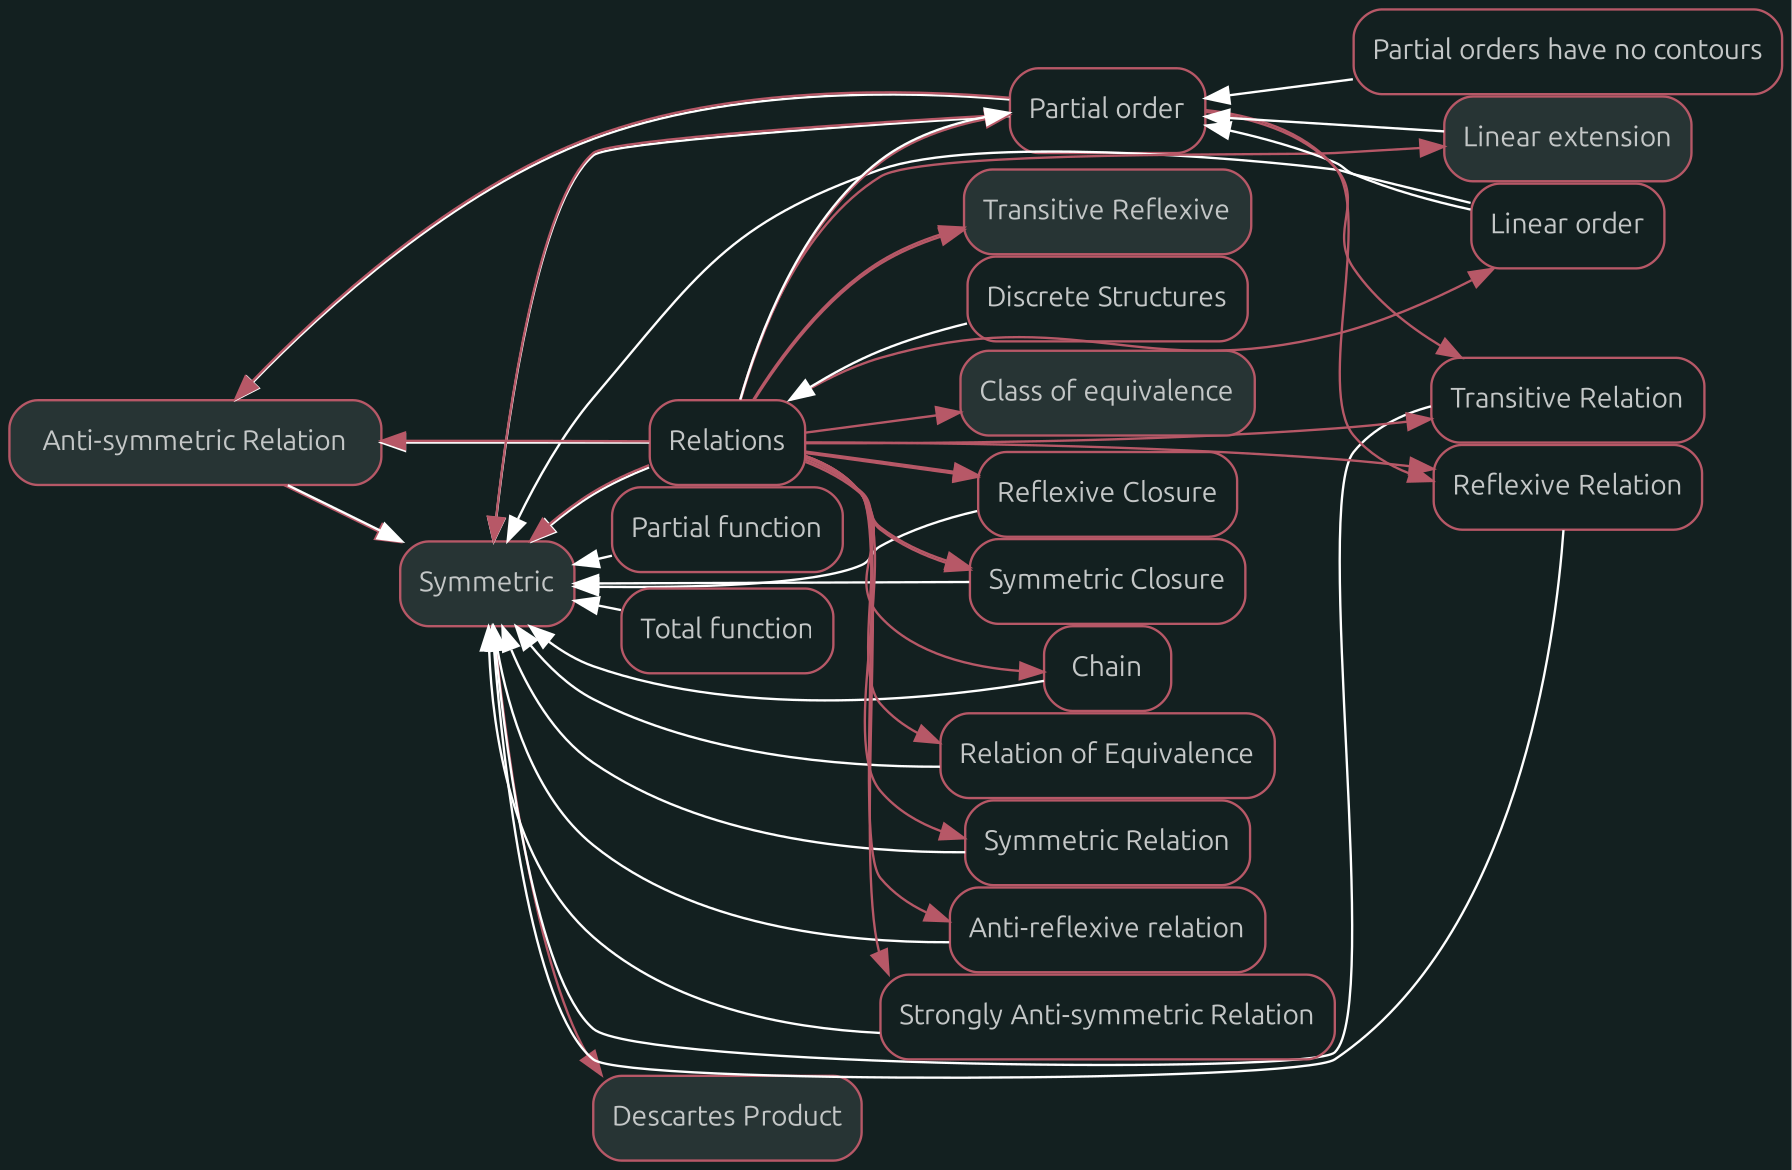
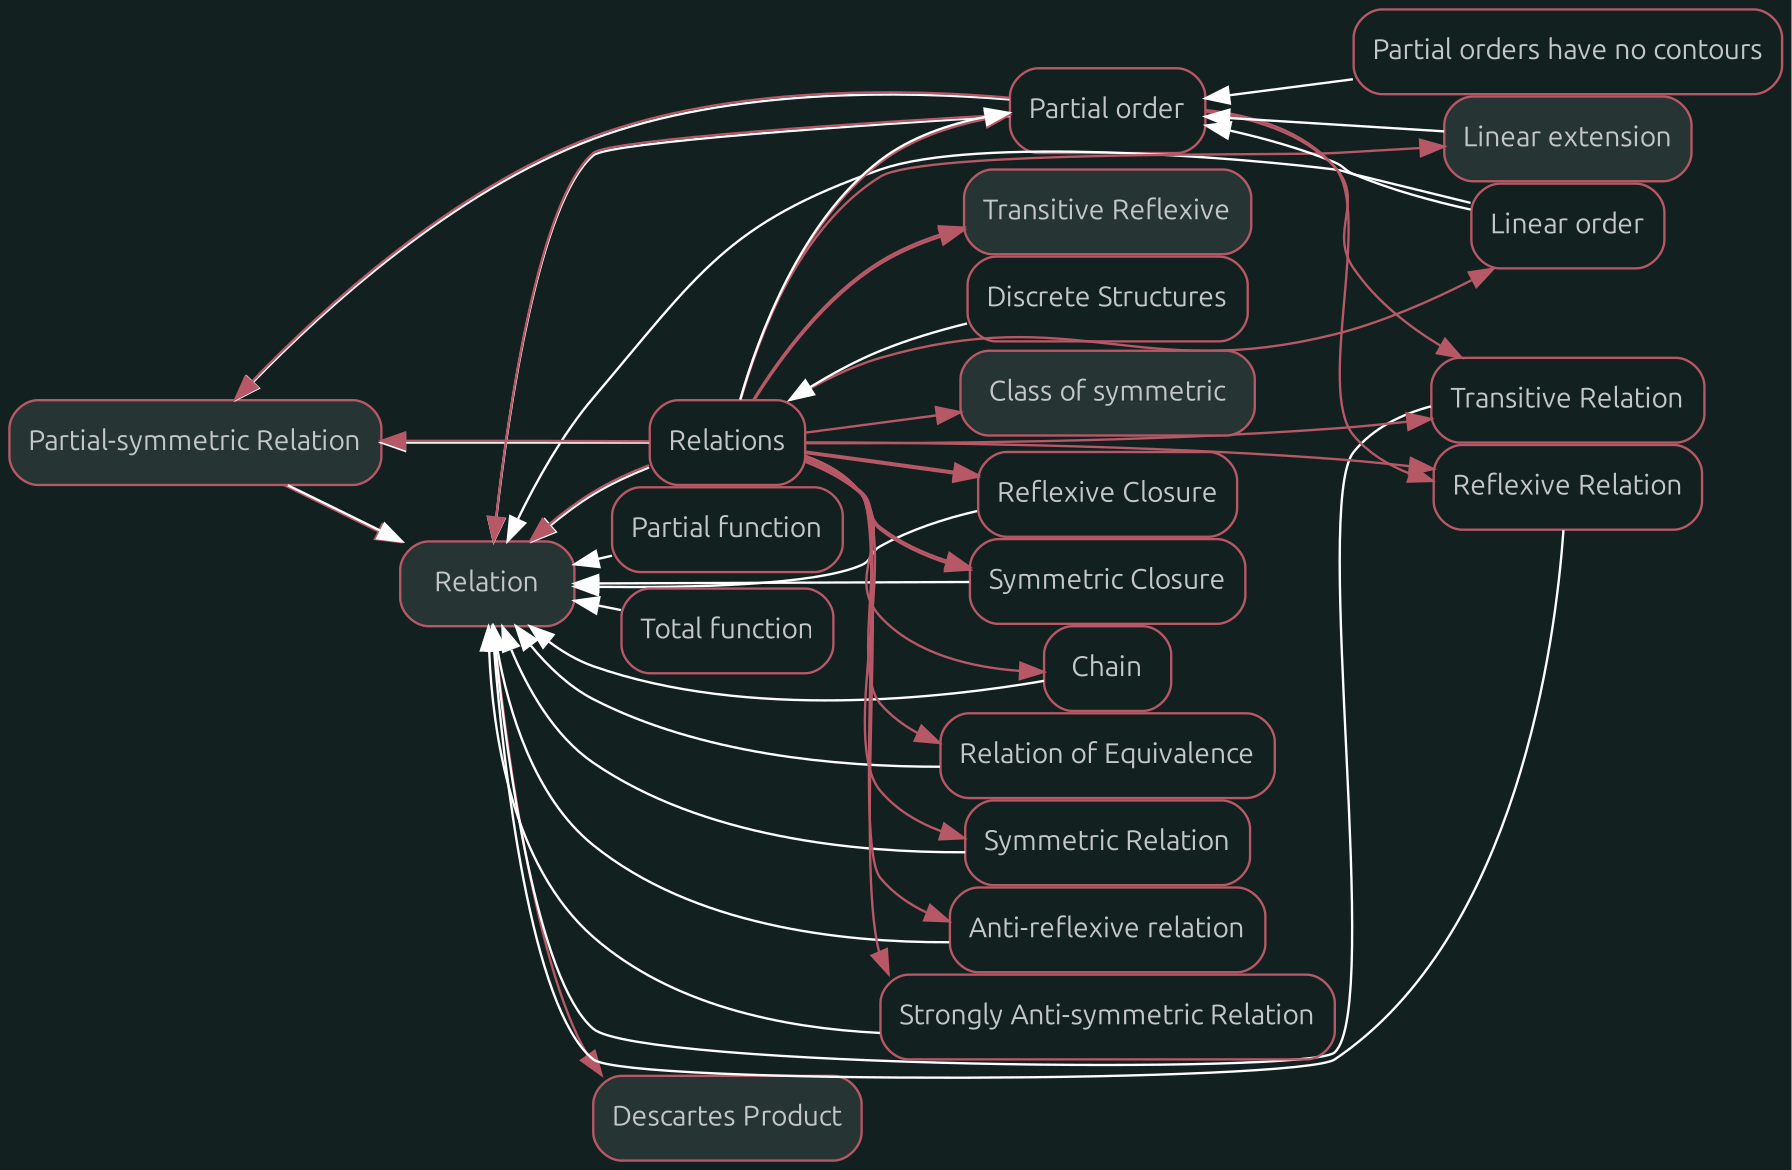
node "Class of equivalence": label "Class of equivalence" -> "Class of symmetric"
node "Anti-symmetric Relation": label "Anti-symmetric Relation" -> "Partial-symmetric Relation"
node "Symmetric": label "Symmetric" -> "Relation"
